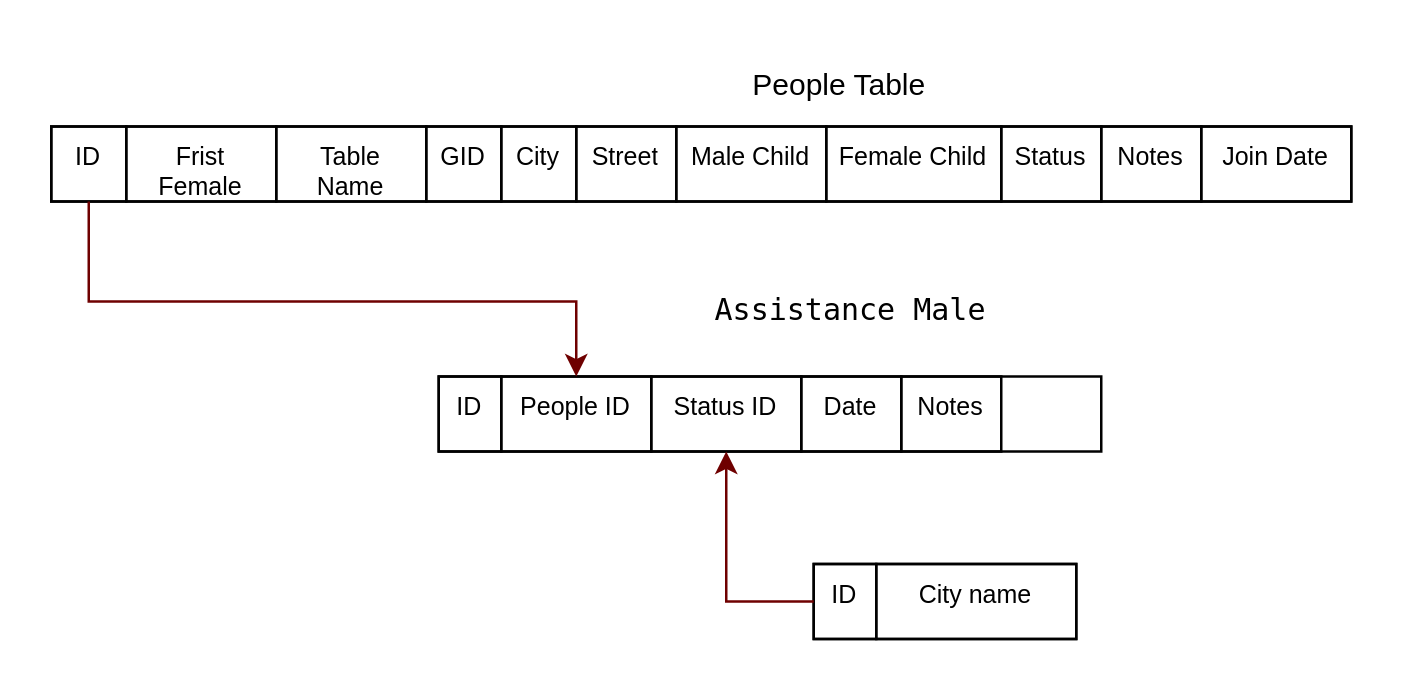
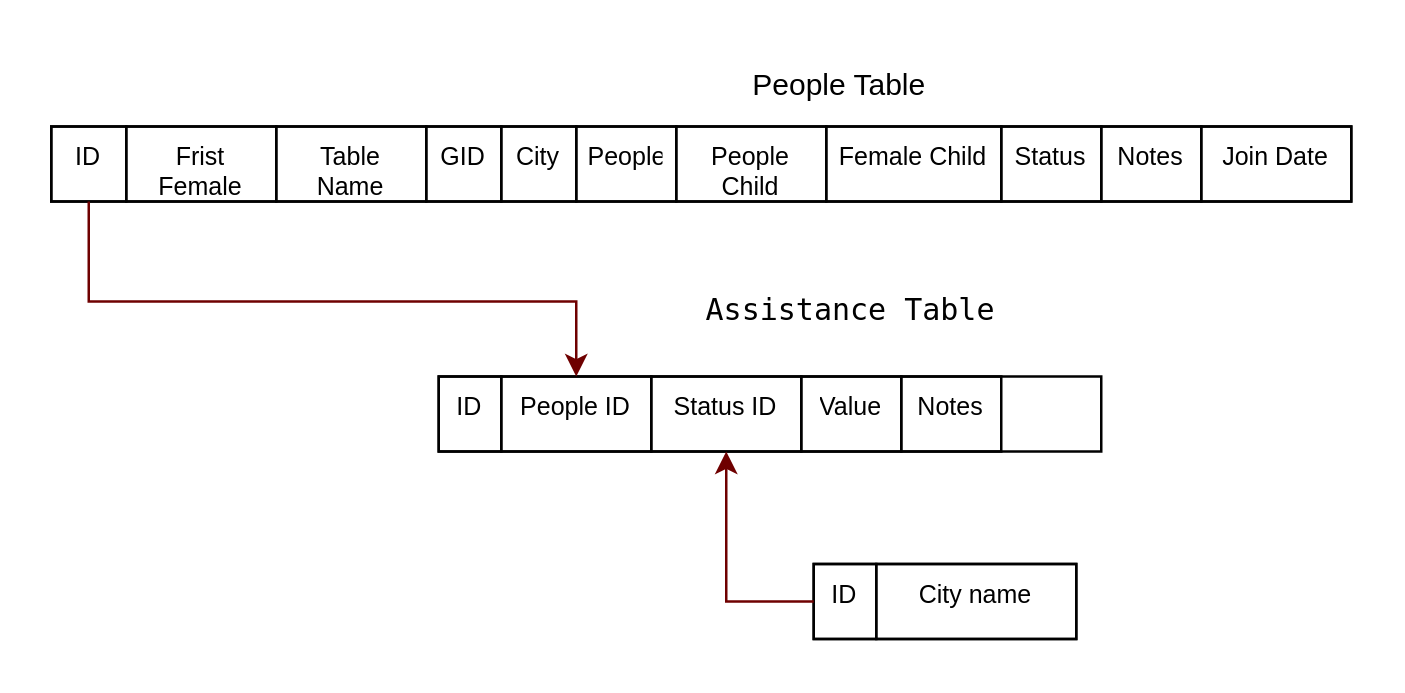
node "Male Child": label "Male Child" -> "People Child"
node "Street": label "Street" -> "People"
node "Assistance Male": label "Assistance Male" -> "Assistance Table"
node "Date": label "Date" -> "Value"
